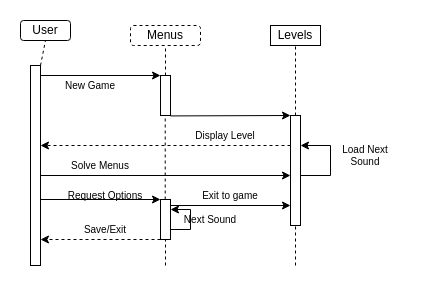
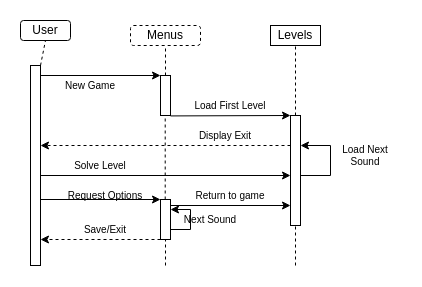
node "Load First Level": added
node "Display Level": label "Display Level" -> "Display Exit"
node "Solve Menus": label "Solve Menus" -> "Solve Level"
node "Exit to game": label "Exit to game" -> "Return to game"
